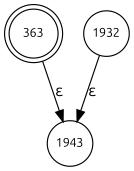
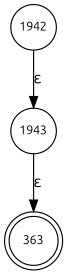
node "1932": label "1932" -> "1942"
edge "363" -> "1943": reversed
